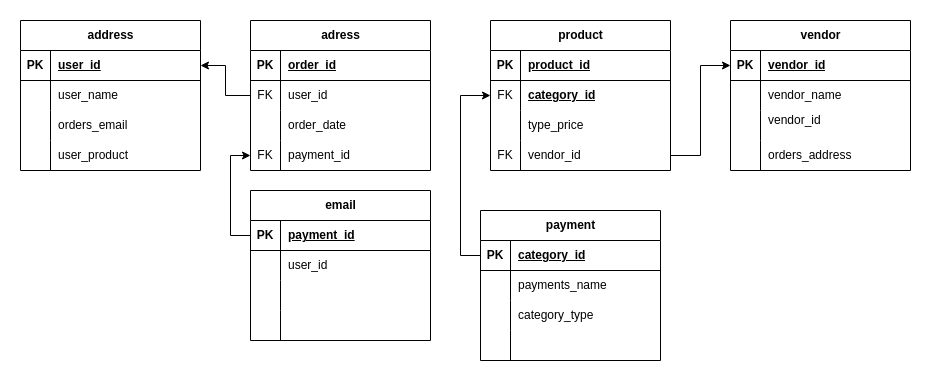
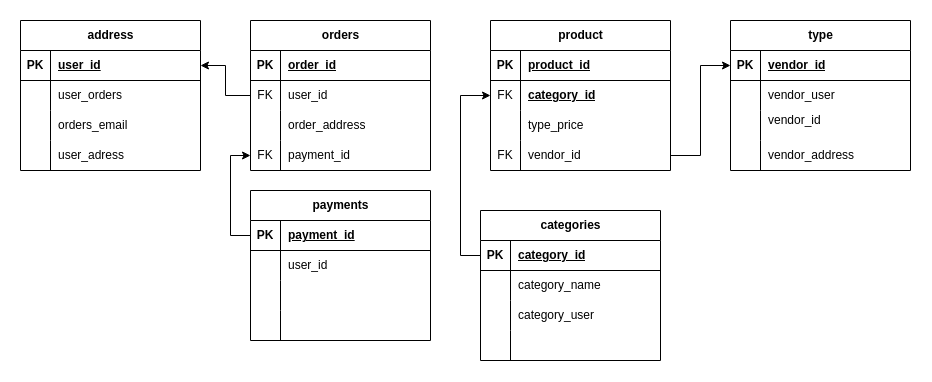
node "adress": label "adress" -> "orders"
node "vendor": label "vendor" -> "type"
node "user_name": label "user_name" -> "user_orders"
node "vendor_name": label "vendor_name" -> "vendor_user"
node "order_date": label "order_date" -> "order_address"
node "user_product": label "user_product" -> "user_adress"
node "orders_address": label "orders_address" -> "vendor_address"
node "email": label "email" -> "payments"
node "payment": label "payment" -> "categories"
node "payments_name": label "payments_name" -> "category_name"
node "category_type": label "category_type" -> "category_user"
